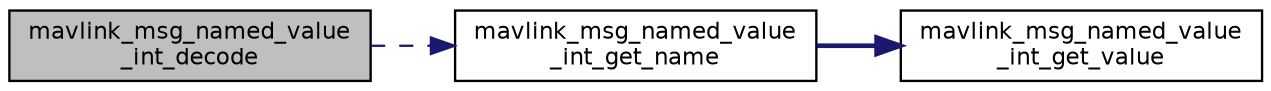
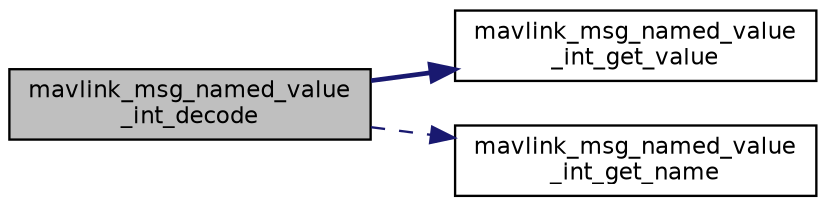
edge "mavlink_msg_named_value _int_get_name" -> "mavlink_msg_named_value _int_get_value": now "mavlink_msg_named_value _int_decode" -> "mavlink_msg_named_value _int_get_value"
